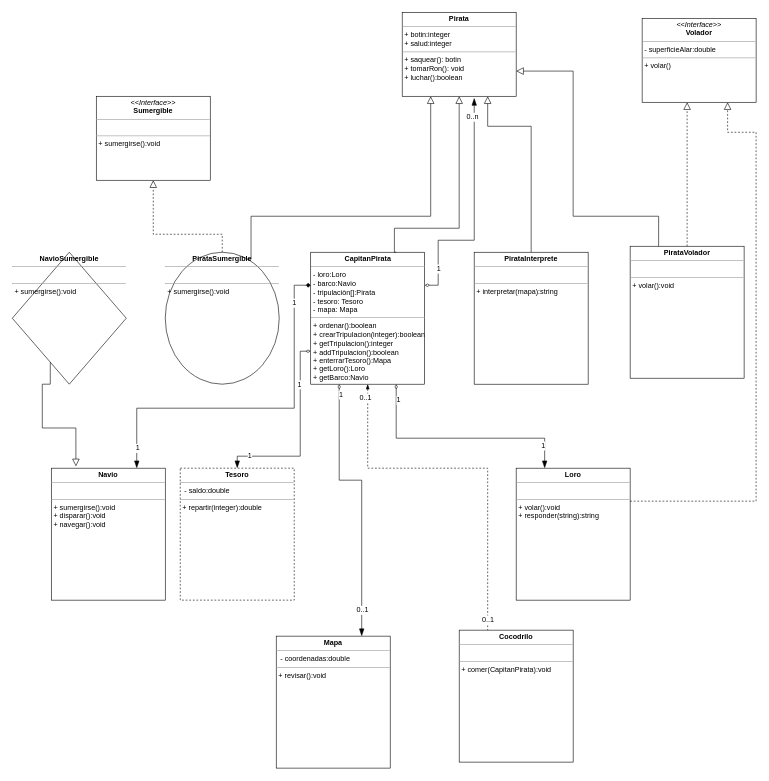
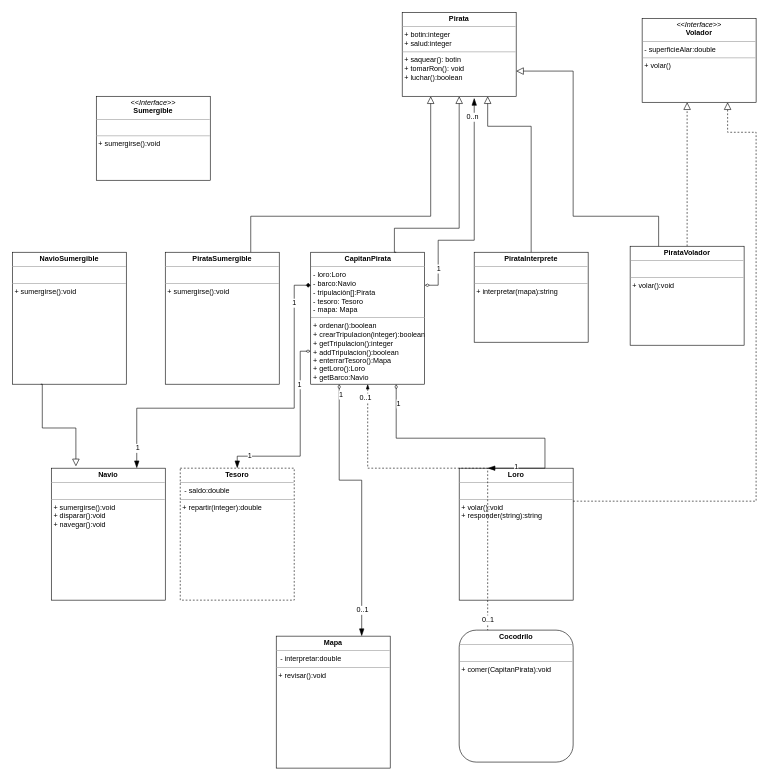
edge "PirataSumergible + sumergirse():void" -> "<<Interface>> Sumergible + sumergirse():void": removed
node "PirataVolador + volar():void": size 114x132 -> 114x99
node "NavioSumergible + sumergirse():void": shape diamond -> rectangle
node "PirataSumergible + sumergirse():void": shape ellipse -> rectangle
node "PirataInterprete + interpretar(mapa):string": size 114x132 -> 114x90
node "Loro + volar():void + responder(string):string": moved (573, 534) -> (516, 534)
node "Mapa - coordenadas:double + revisar():void": label "Mapa - coordenadas:double + revisar():void" -> "Mapa - interpretar:double + revisar():void"
node "Cocodrilo + comer(CapitanPirata):void": shape rectangle -> rounded rectangle
